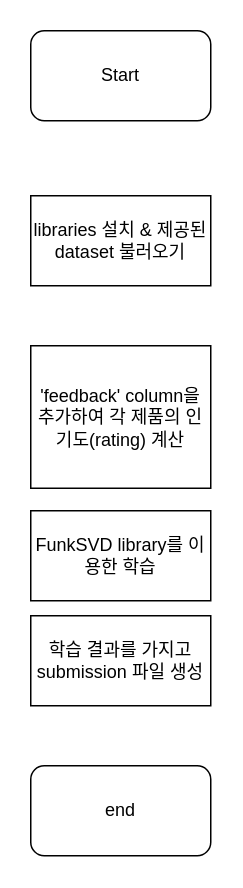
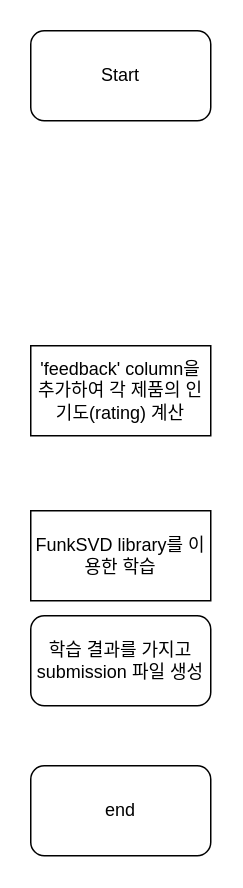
node "libraries 설치 & 제공된 dataset 불러오기": removed
node "'feedback' column을 추가하여 각 제품의 인기도(rating) 계산": size 180x143 -> 180x90
node "학습 결과를 가지고 submission 파일 생성": shape rectangle -> rounded rectangle
